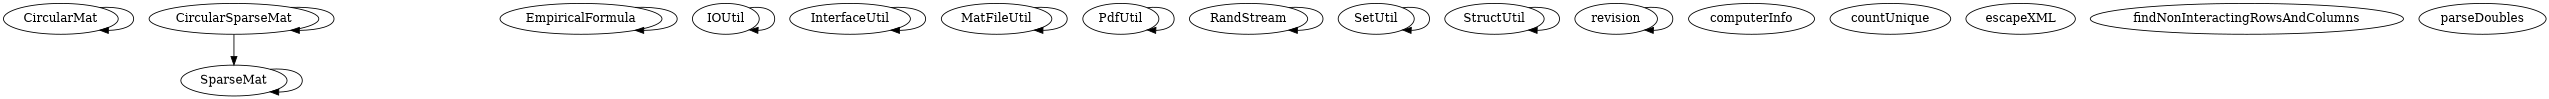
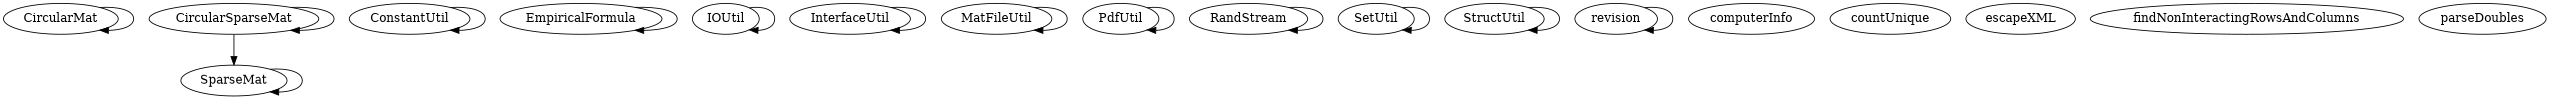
node "ConstantUtil": added
